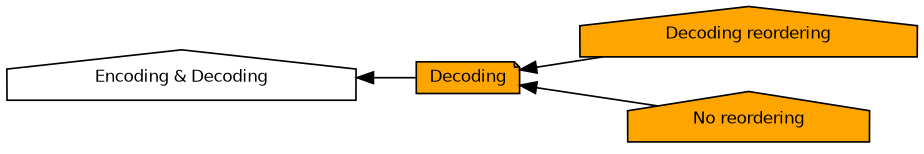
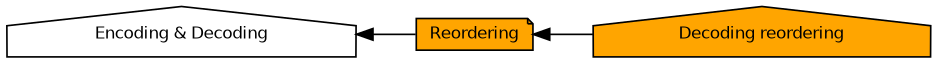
node "Decoding": label "Decoding" -> "Reordering"
node "No reordering": removed
